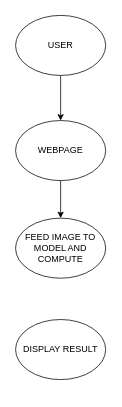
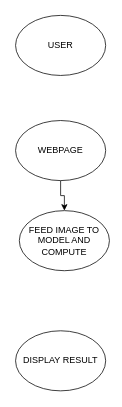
edge "USER" -> "WEBPAGE": removed
node "FEED IMAGE TO MODEL AND COMPUTE": moved (60, 248) -> (64, 240)
node "DISPLAY RESULT": moved (60, 349) -> (60, 360)
